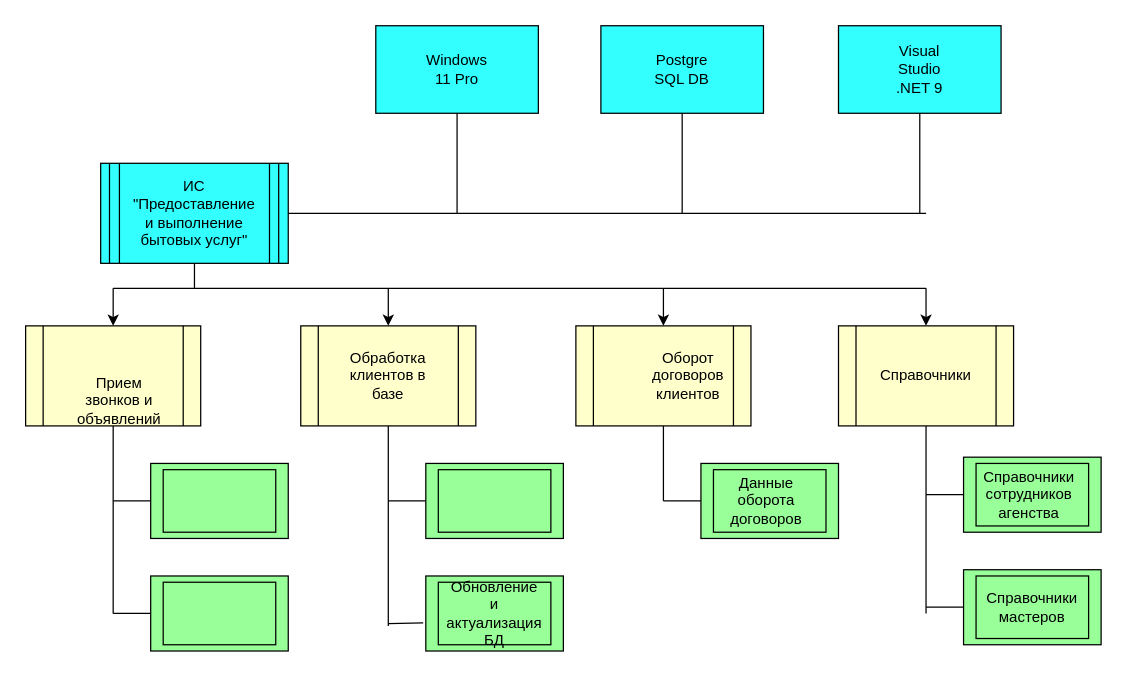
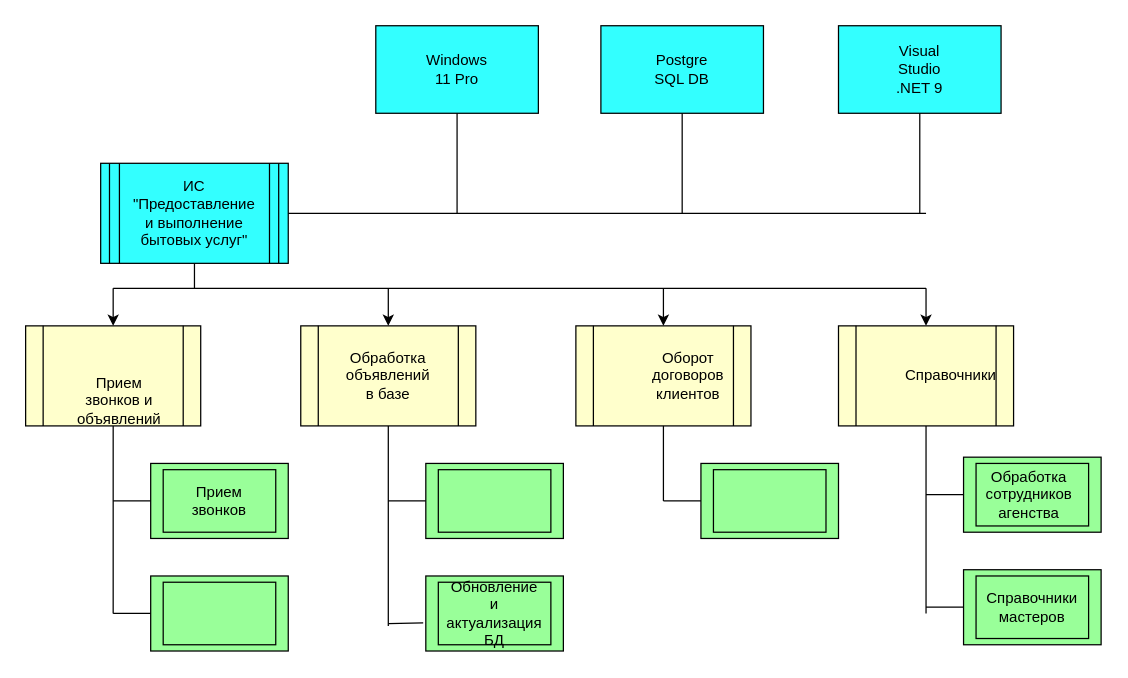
node "Обработка клиентов в базе": label "Обработка клиентов в базе" -> "Обработка объявлений в базе"
node "Справочники": moved (926, 376) -> (951, 376)
node "Справочники сотрудников агенства": label "Справочники сотрудников агенства" -> "Обработка сотрудников агенства"
node "Прием звонков": added
node "Данные оборота договоров": removed
